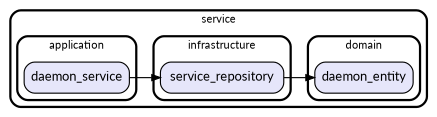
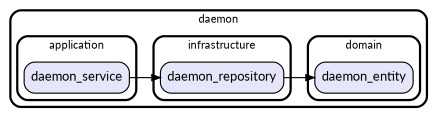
cluster "service": label "service" -> "daemon"
node "service_repository": label "service_repository" -> "daemon_repository"
